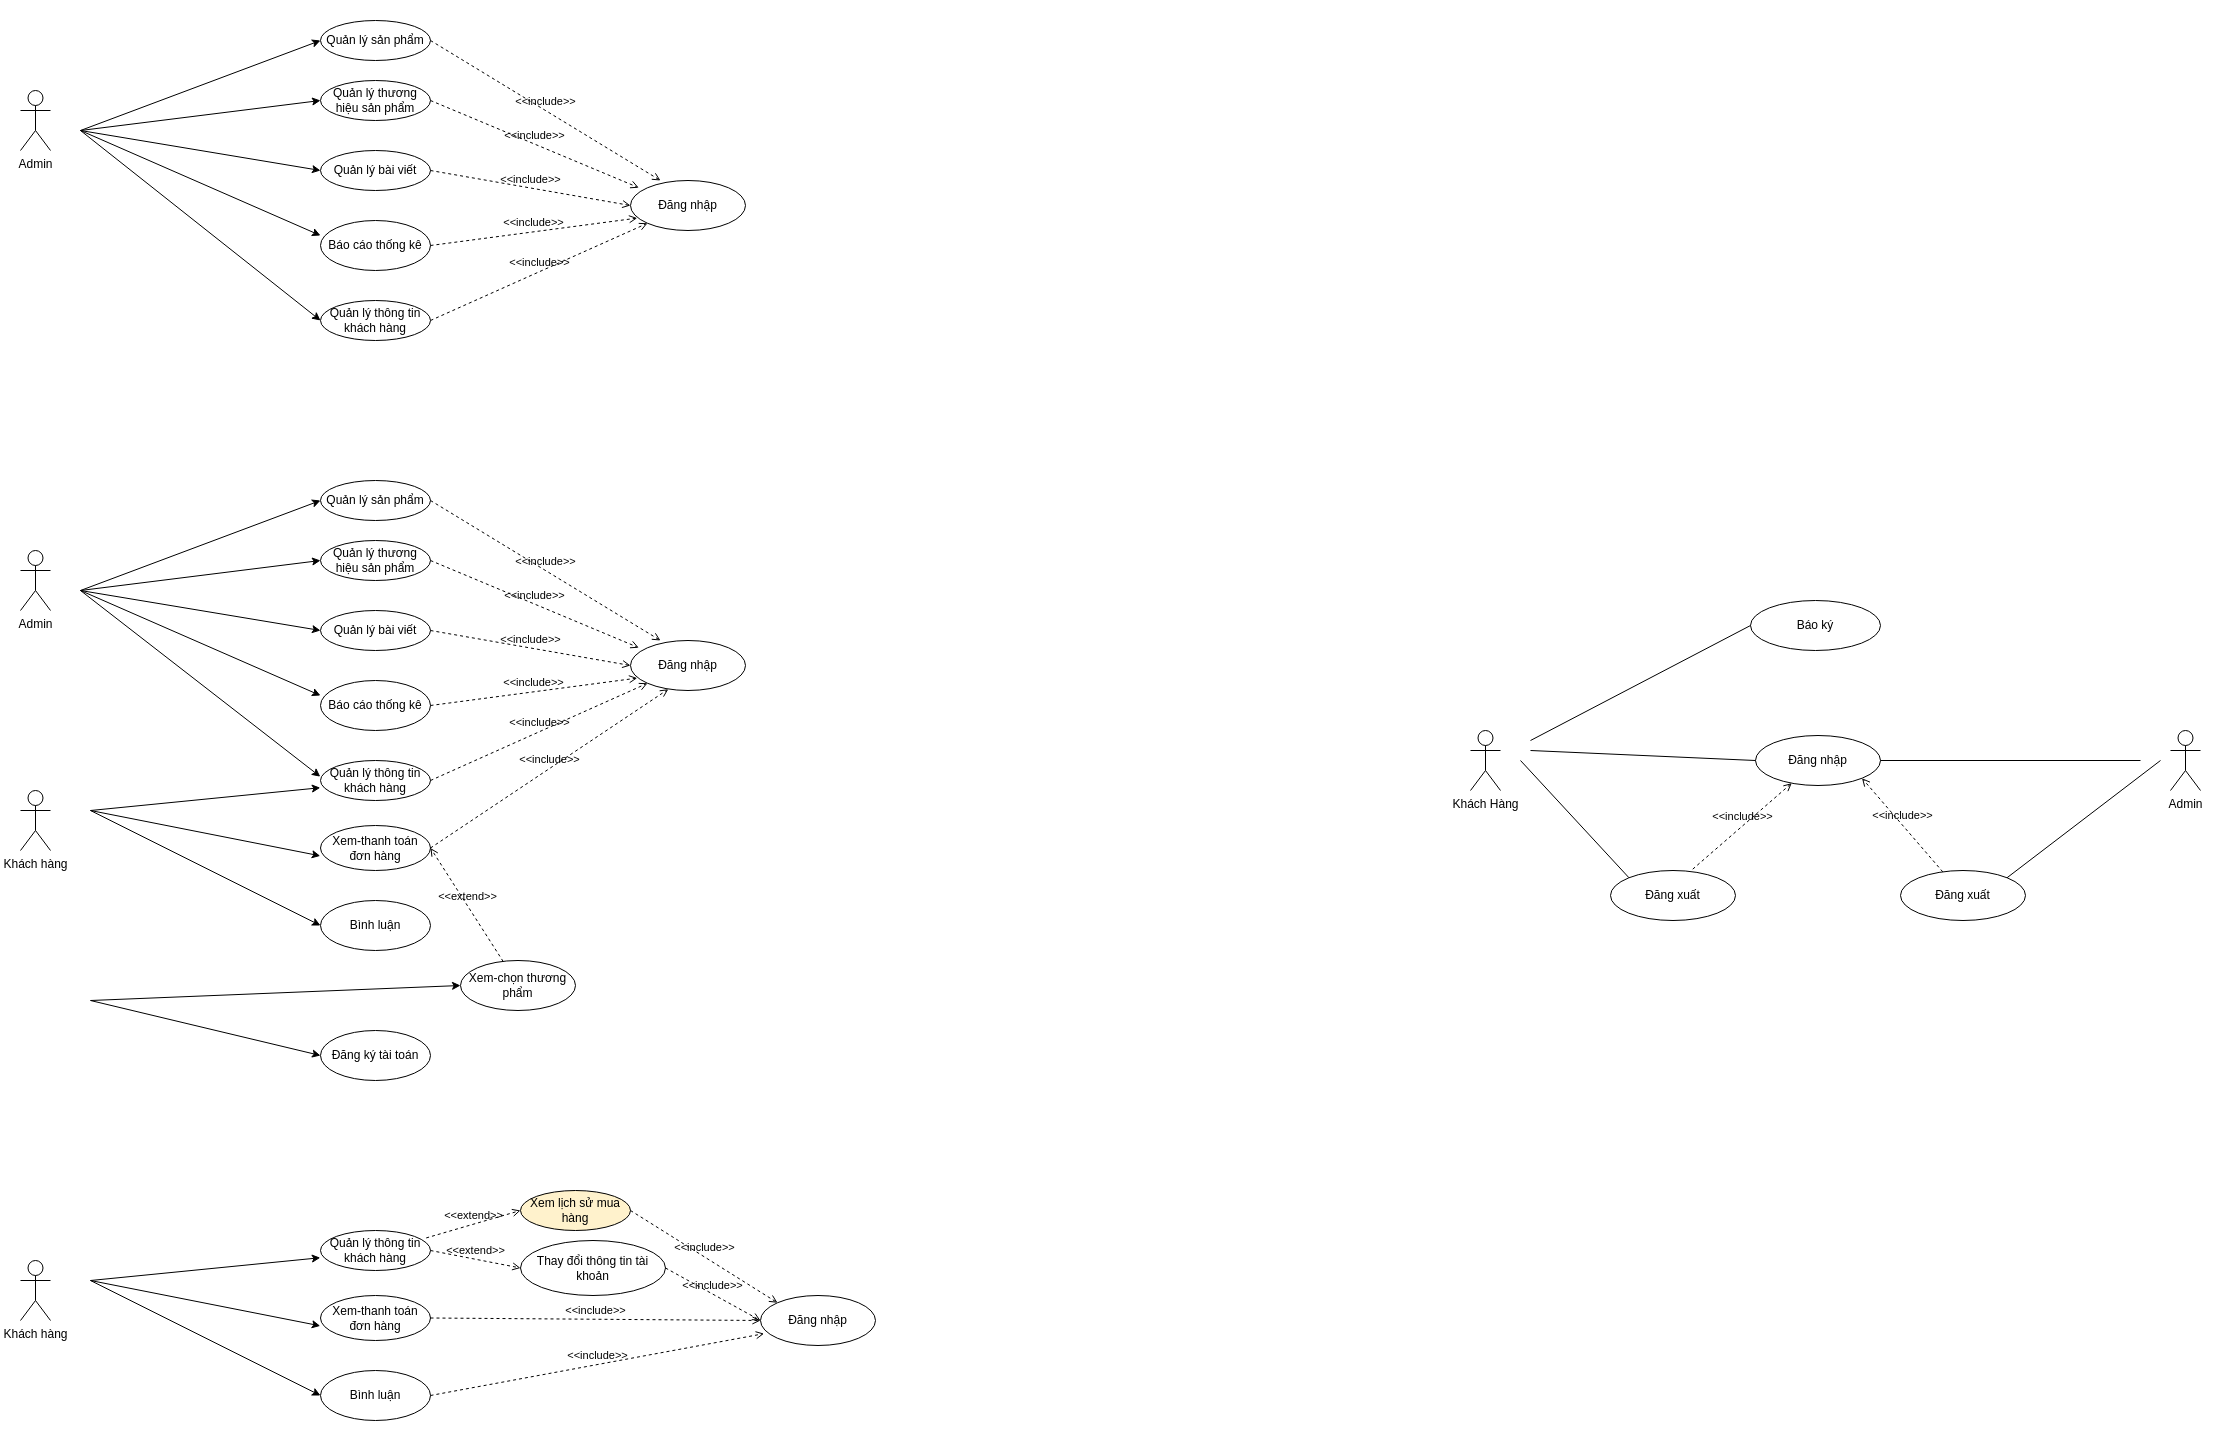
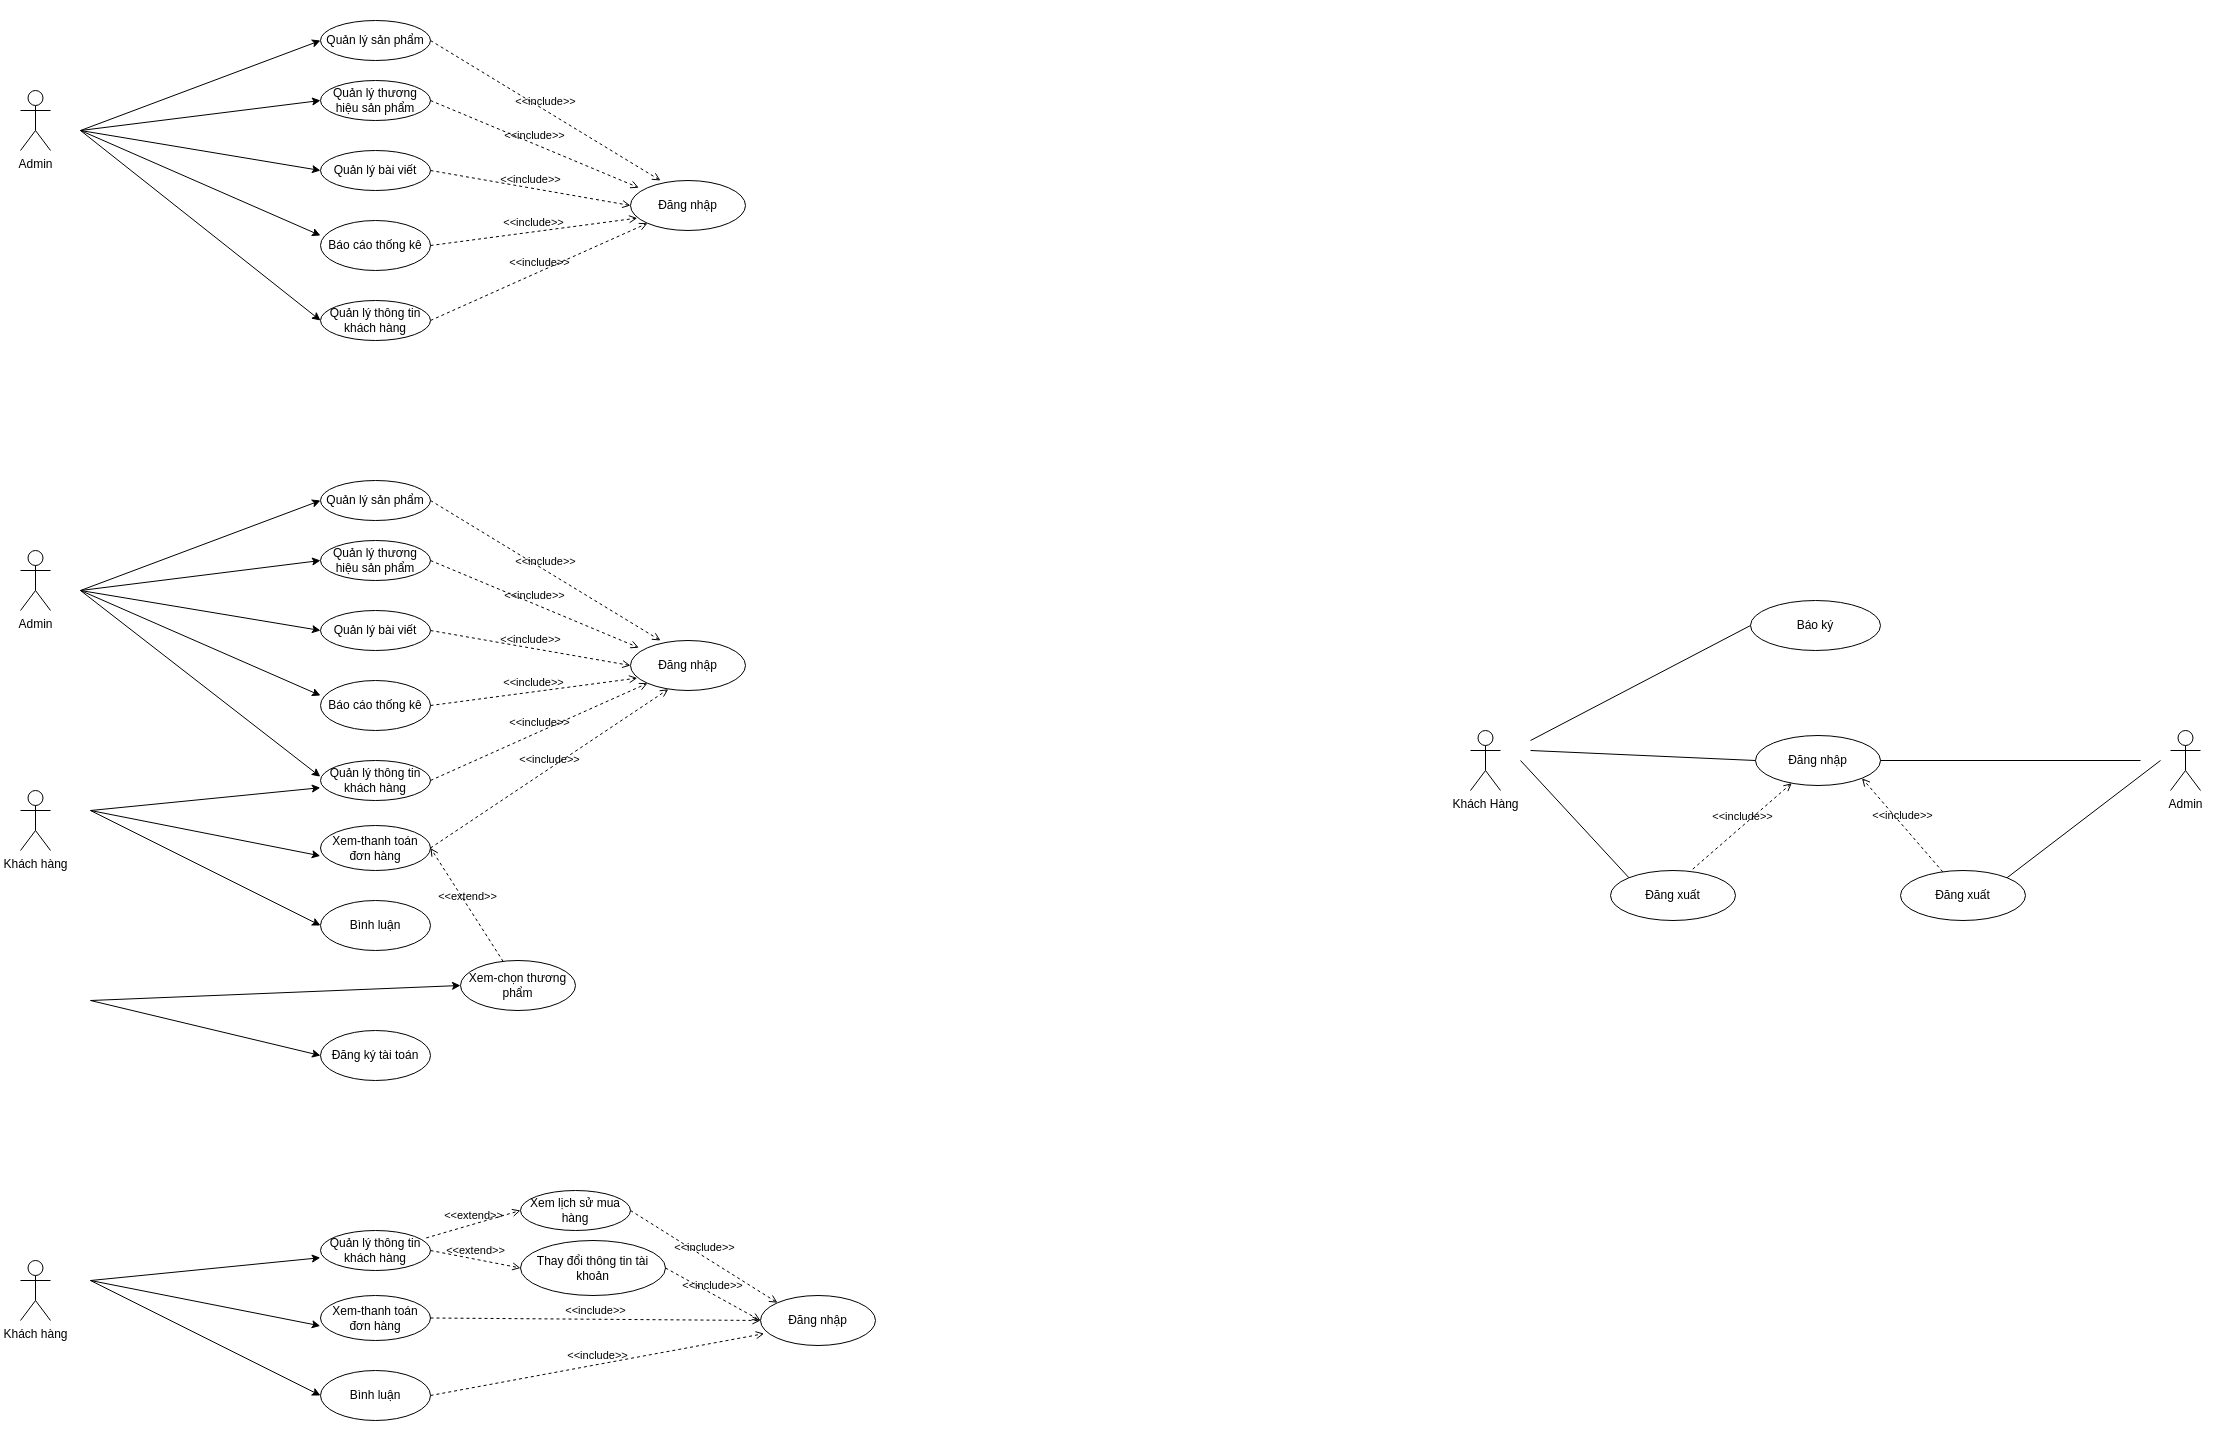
node "Xem lịch sử mua hàng": fillcolor #fff2cc -> #ffffff
